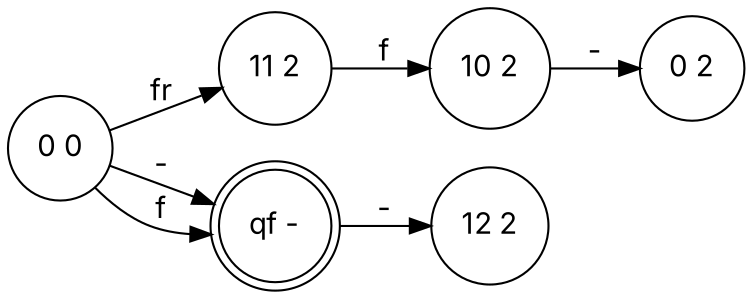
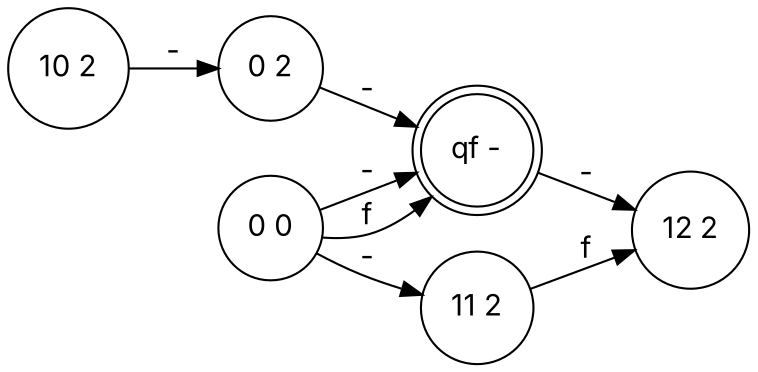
edge "11 2" -> "10 2": now "11 2" -> "12 2"
edge "0 0" -> "11 2": label "fr" -> "-"
edge "0 2" -> "qf -": added, label "-"
